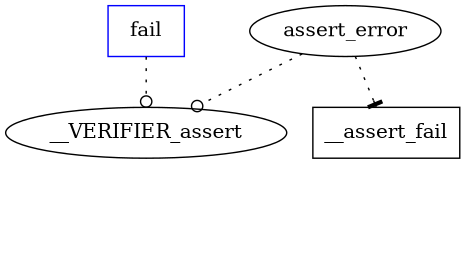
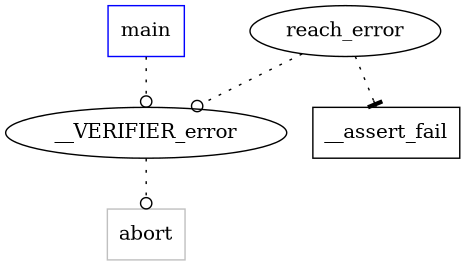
node "fail": label "fail" -> "main"
node "assert_error": label "assert_error" -> "reach_error"
node "__VERIFIER_assert": label "__VERIFIER_assert" -> "__VERIFIER_error"
node "abort": added
